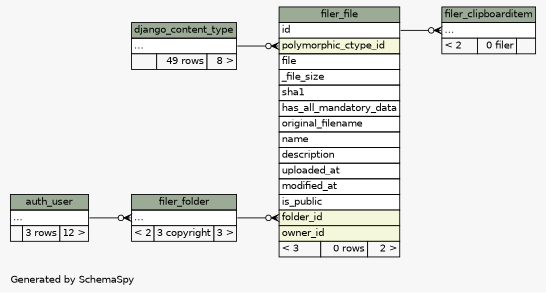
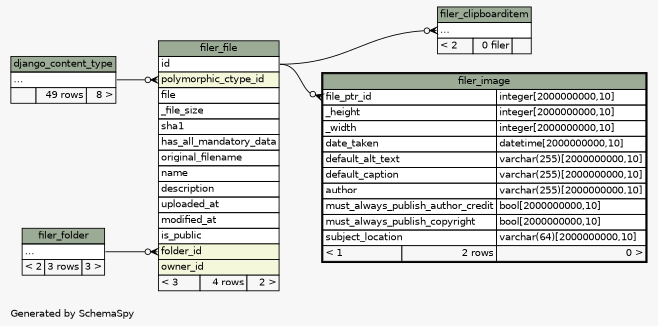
node "filer_image": added
node "auth_user": removed
node "filer_folder": text "3 copyright" -> "3 rows"
node "filer_file": text "0 rows" -> "4 rows"
